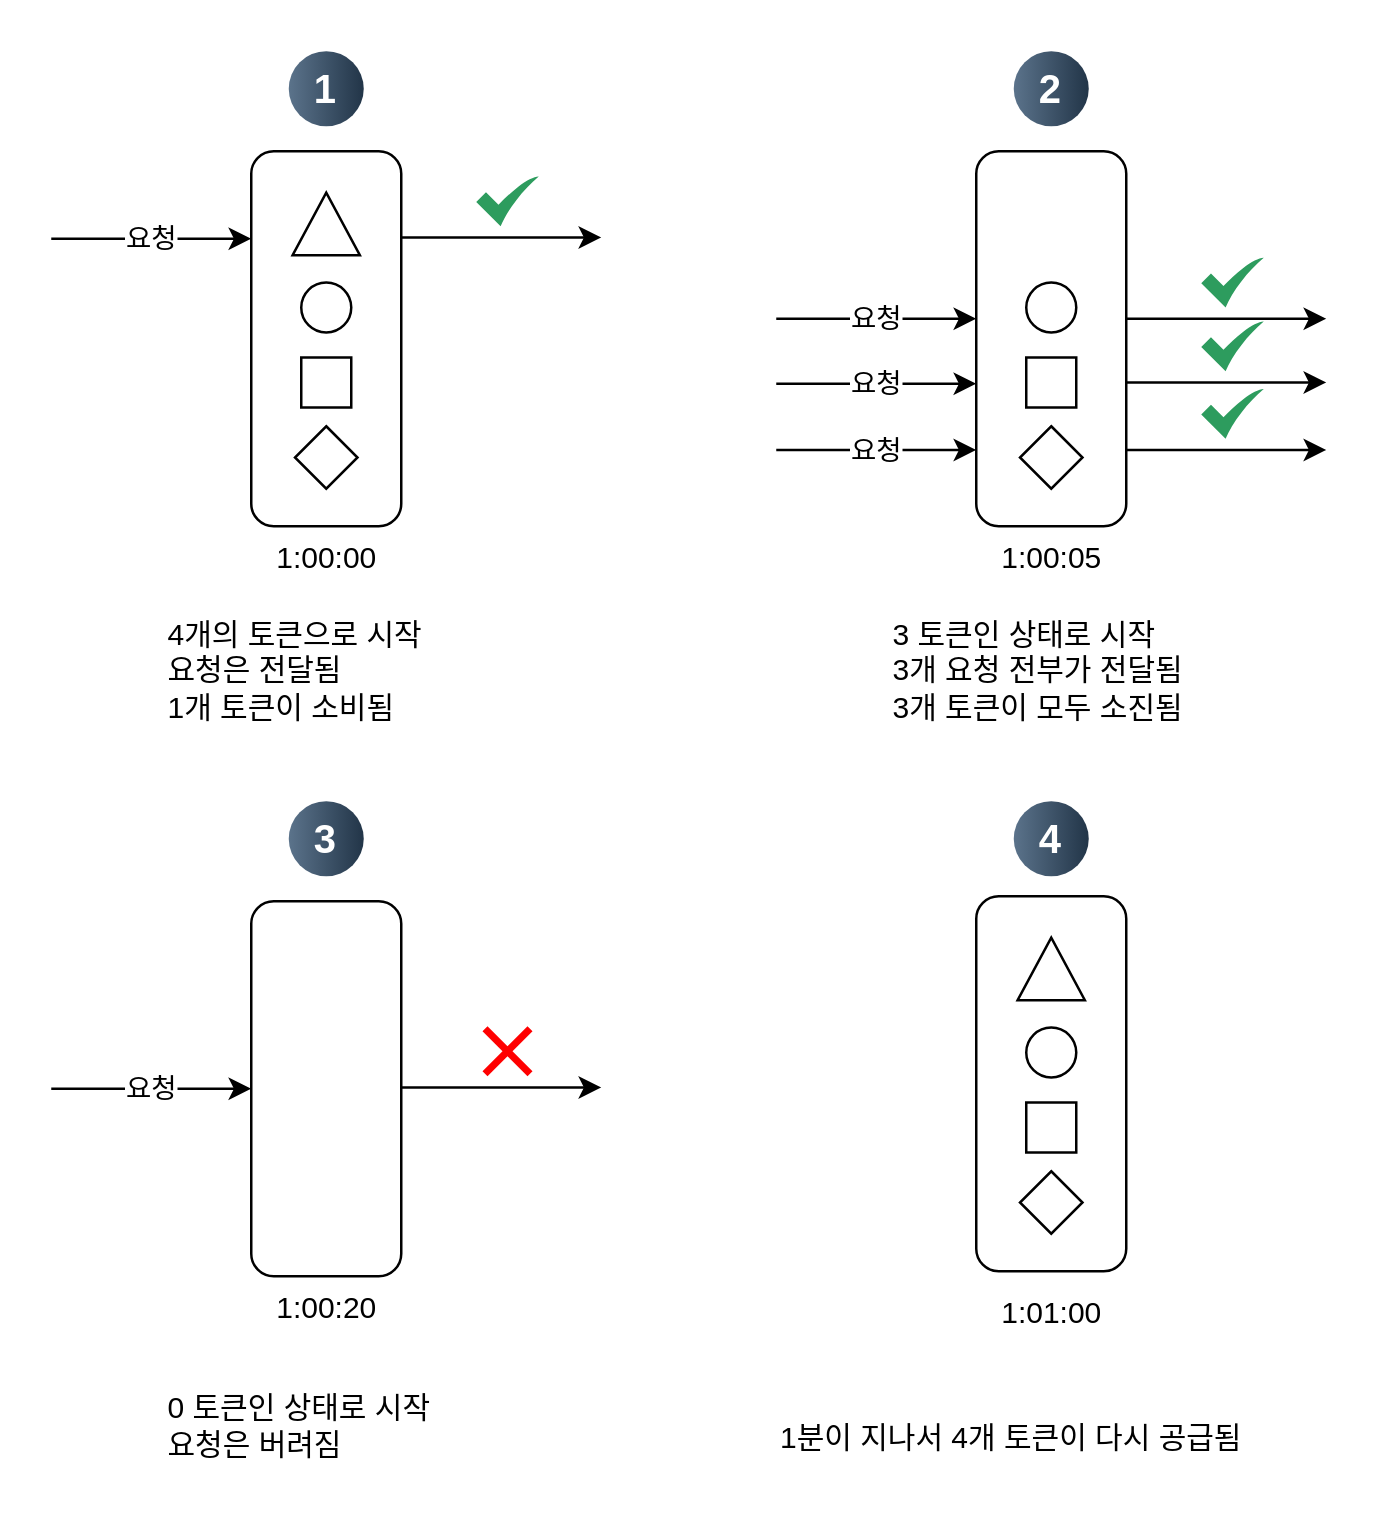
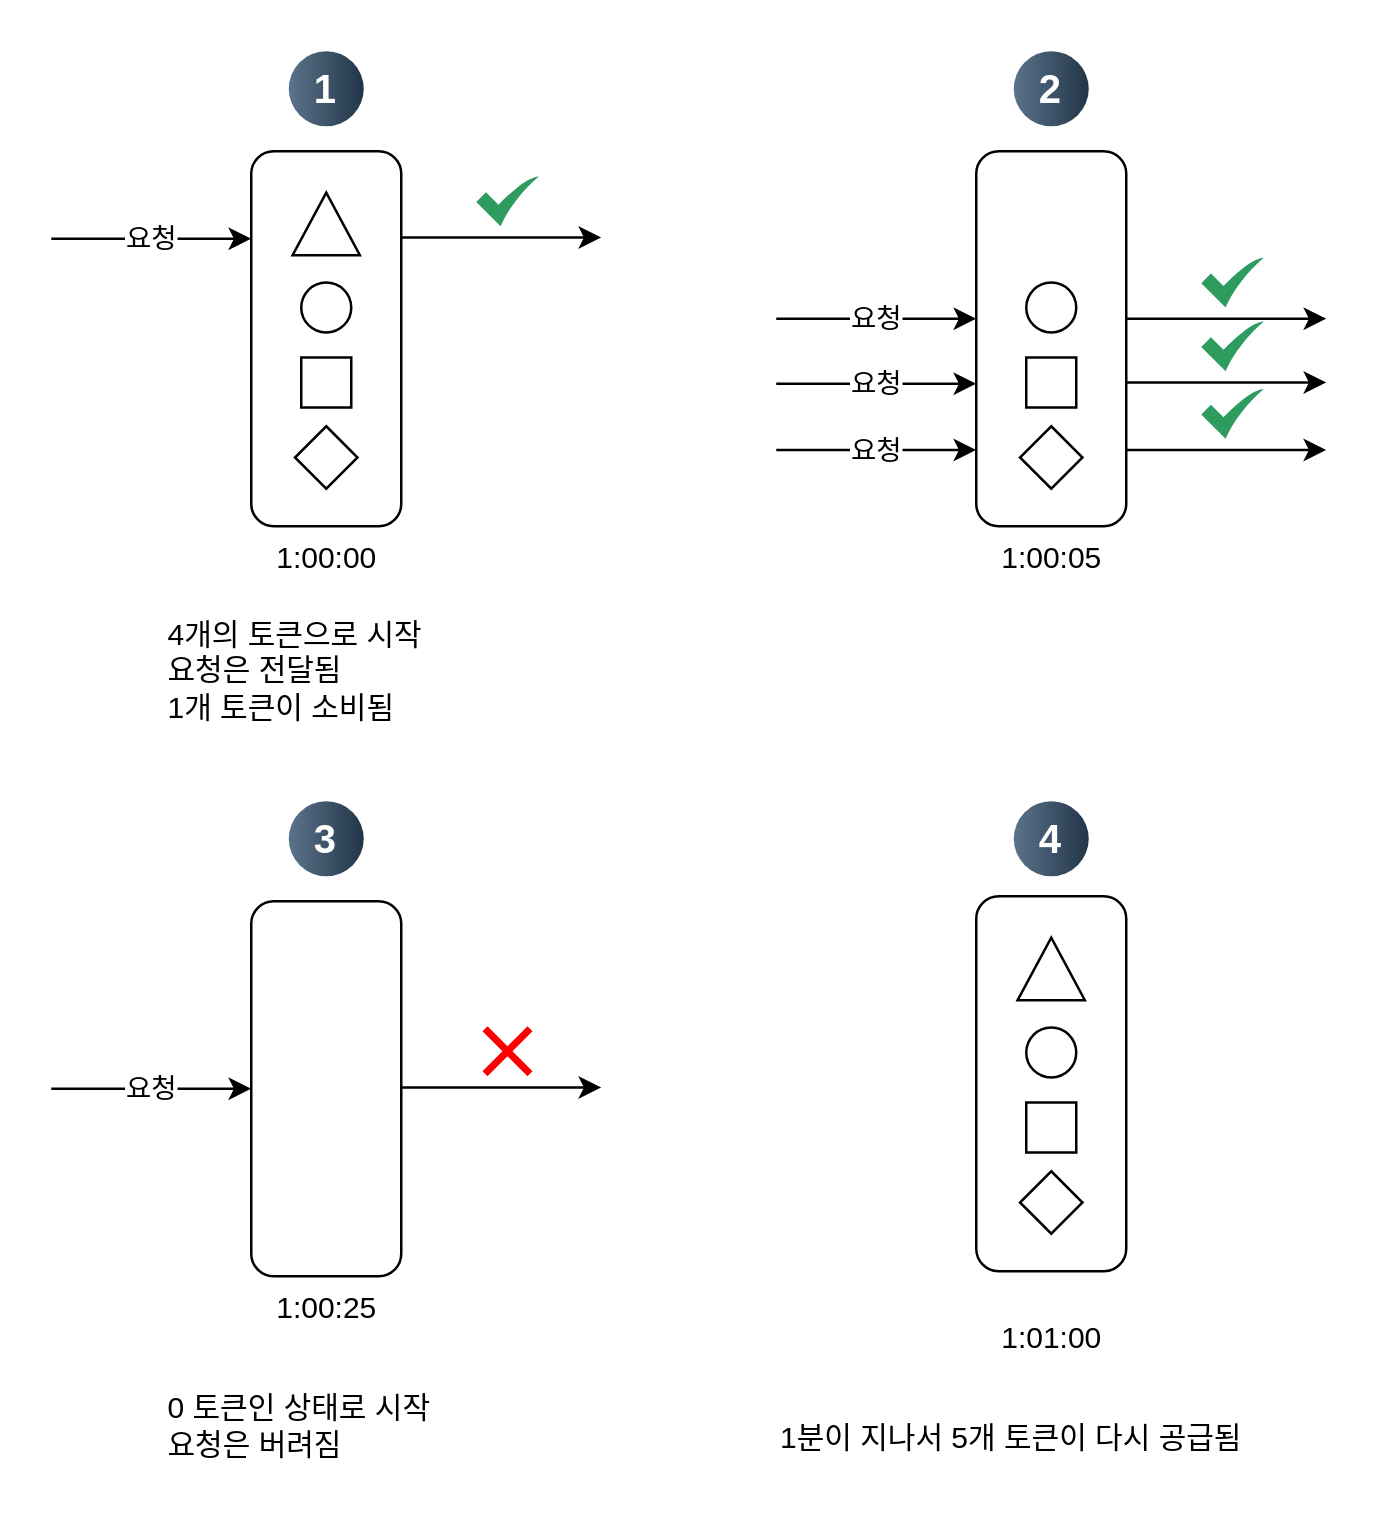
node "3 토큰인 상태로 시작 3개 요청 전부가 전달됨 3개 토큰이 모두 소진됨": removed
node "1:00:20": label "1:00:20" -> "1:00:25"
node "1:01:00": moved (1051, 1314) -> (1051, 1339)
node "1분이 지나서 4개 토큰이 다시 공급됨": label "1분이 지나서 4개 토큰이 다시 공급됨" -> "1분이 지나서 5개 토큰이 다시 공급됨"
